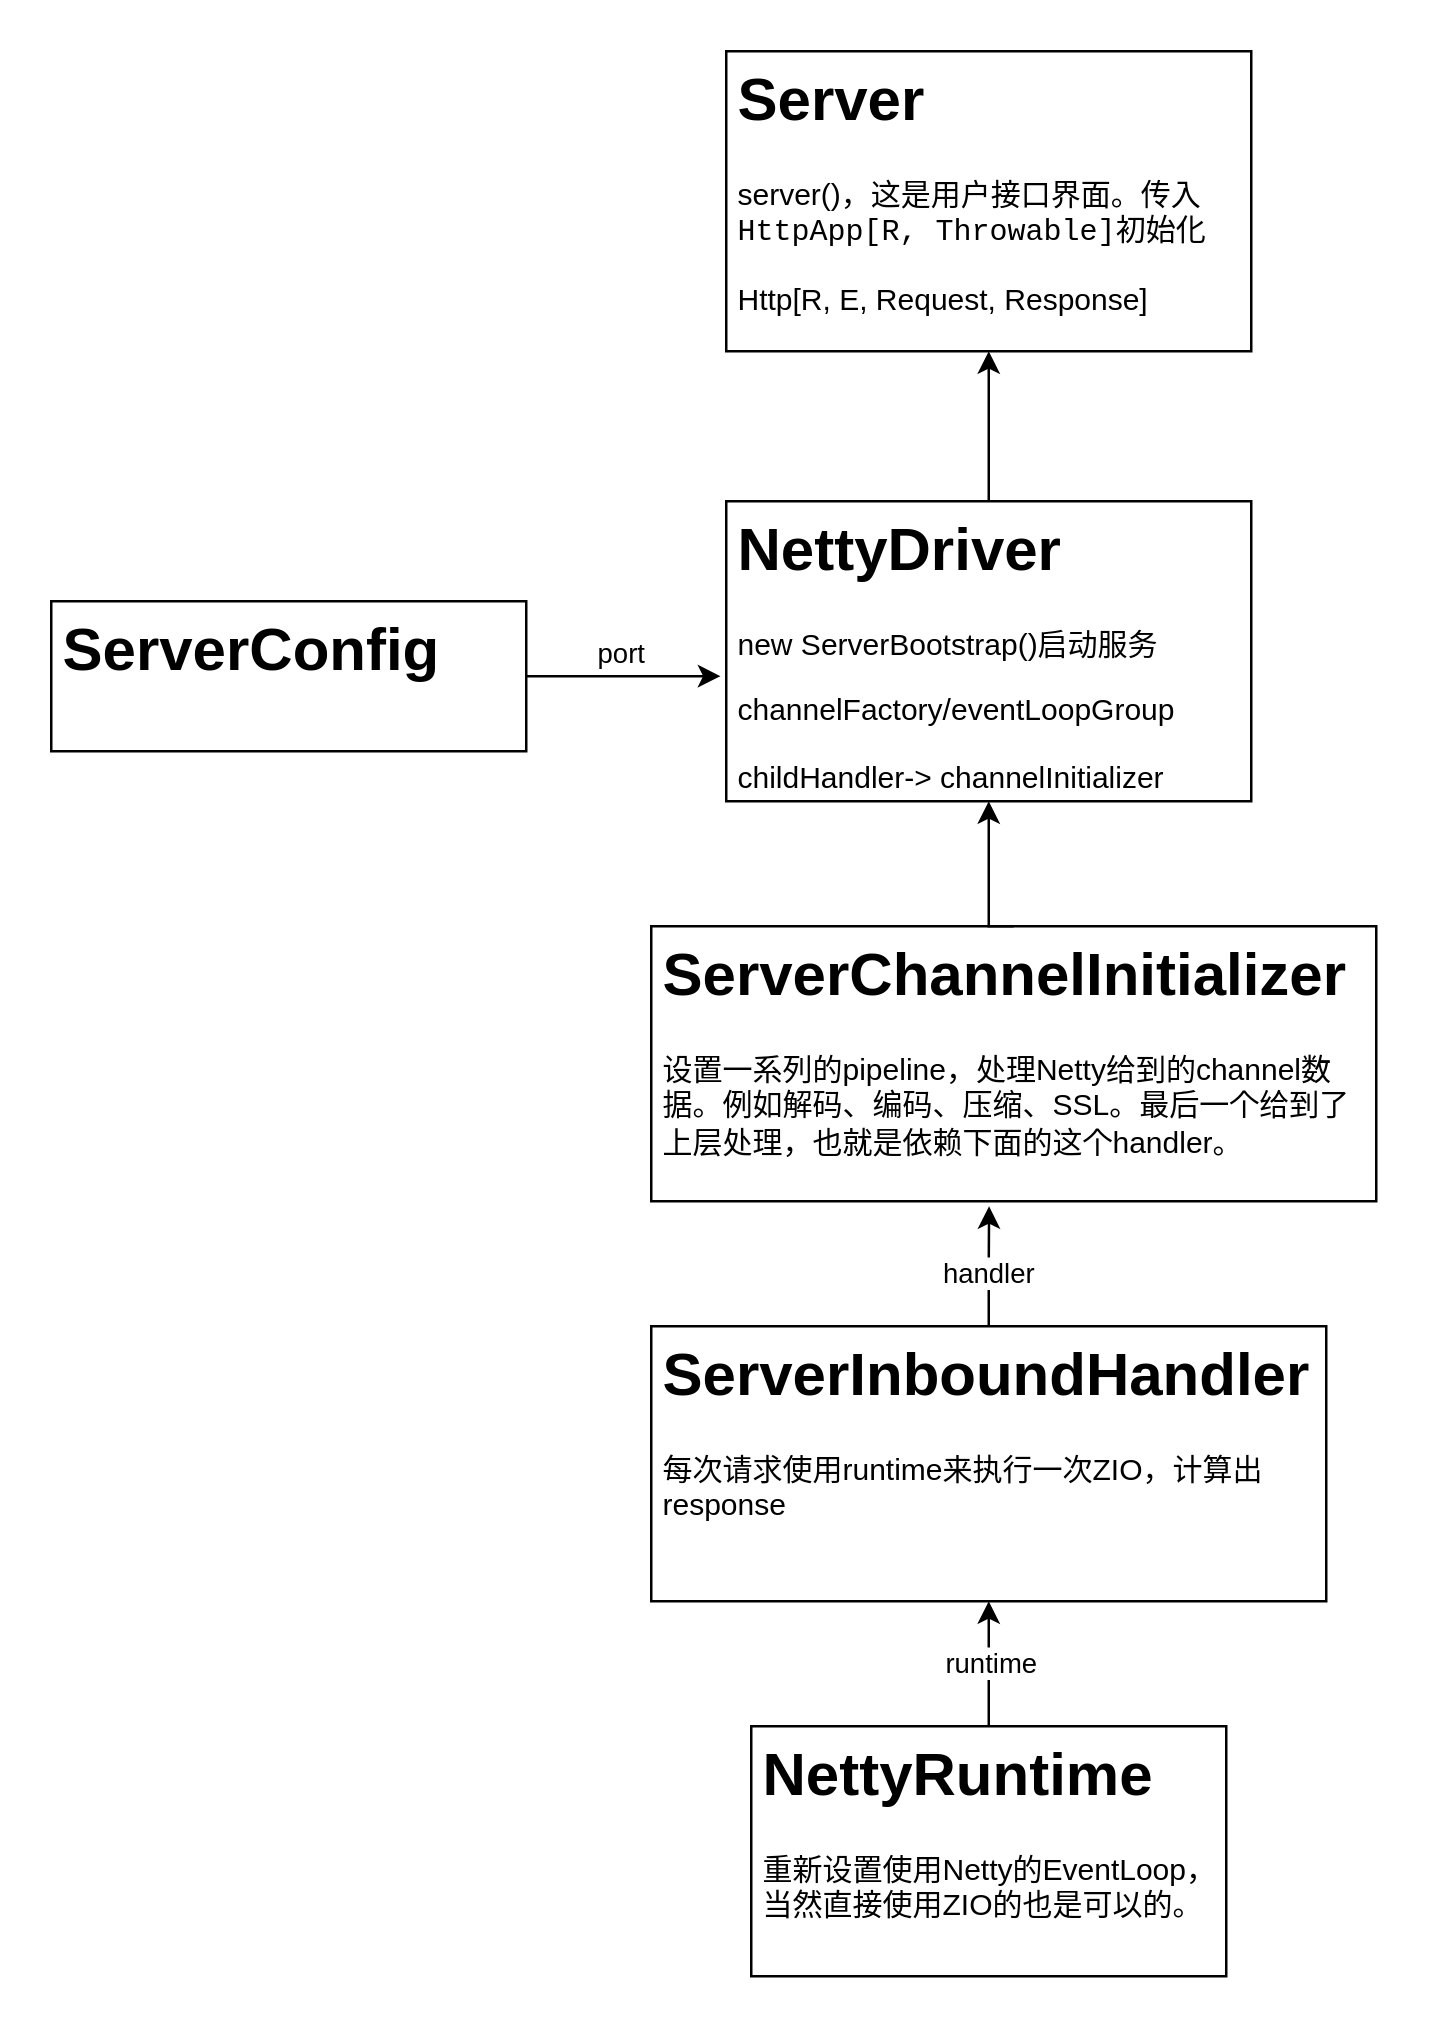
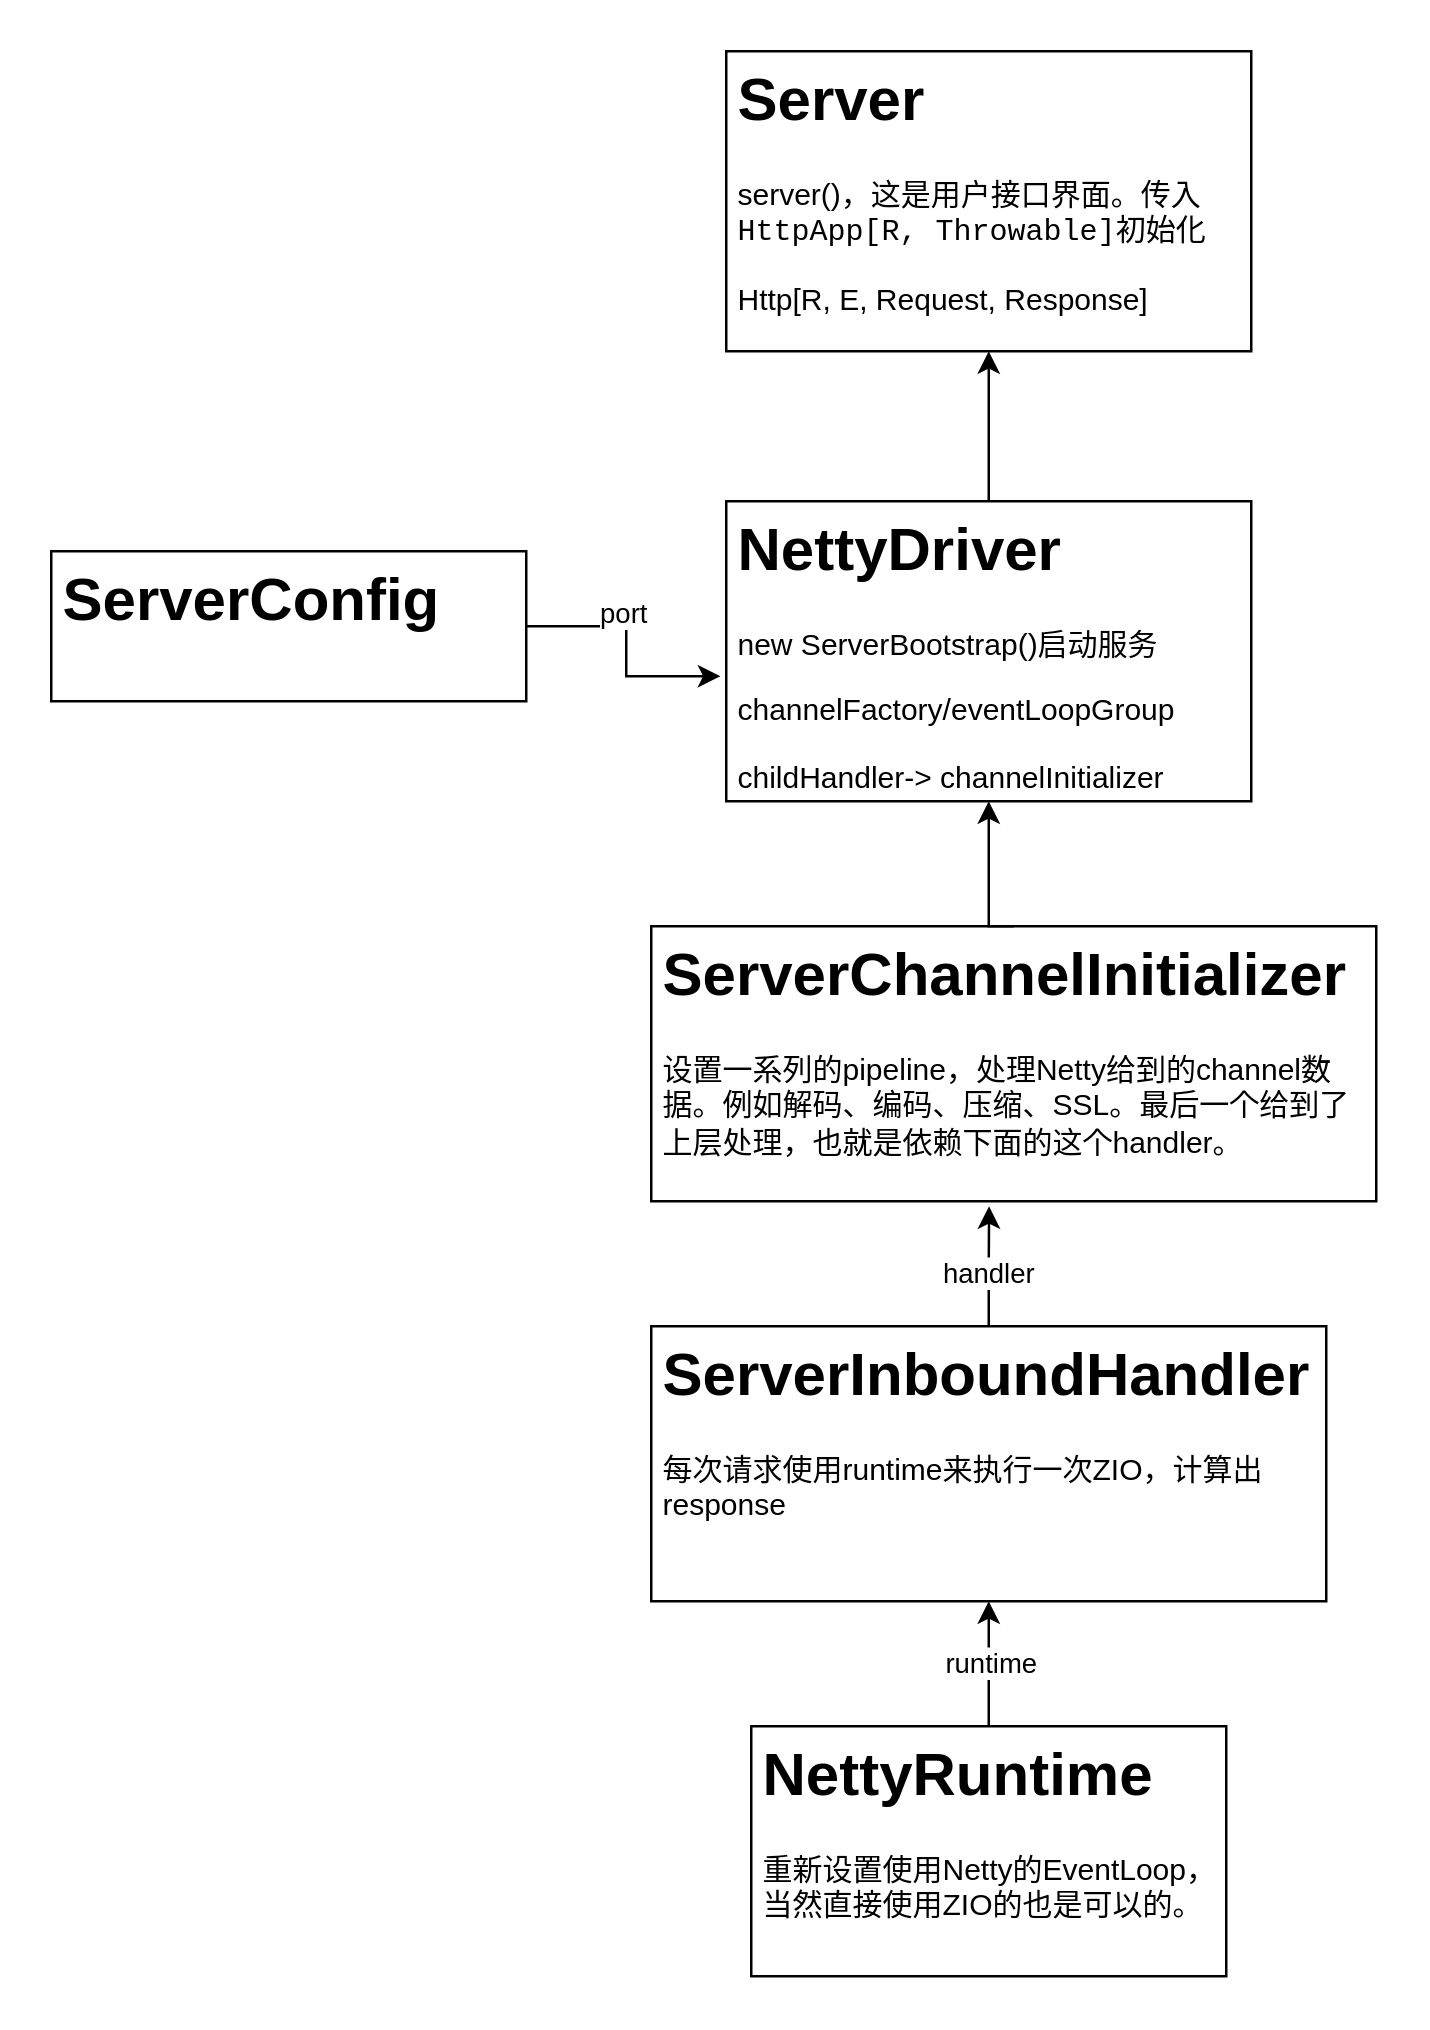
node "ServerConfig": moved (289, 676) -> (289, 626)
